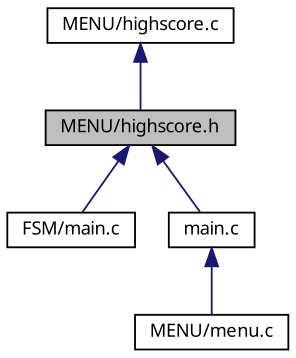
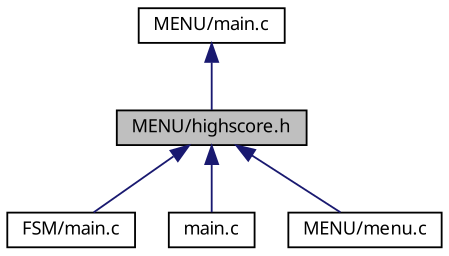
node "MENU/highscore.c": label "MENU/highscore.c" -> "MENU/main.c"
edge "MENU/menu.c" -> "main.c": now "MENU/menu.c" -> "MENU/highscore.h"
